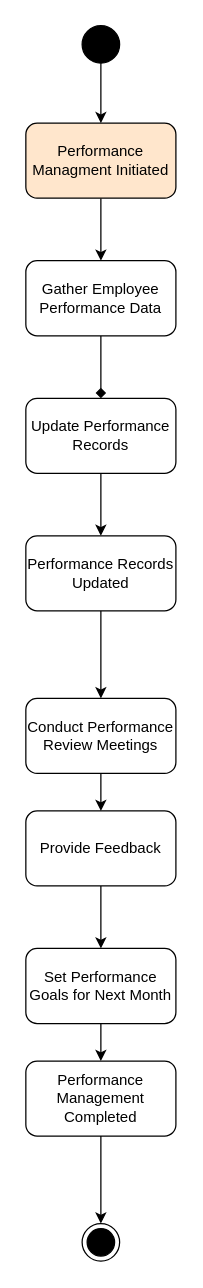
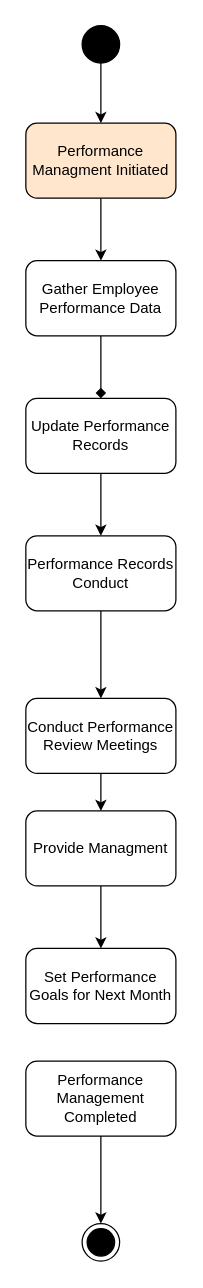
node "Performance Records Updated": label "Performance Records Updated" -> "Performance Records Conduct"
node "Provide Feedback": label "Provide Feedback" -> "Provide Managment"
edge "Set Performance Goals for Next Month" -> "Performance Management Completed": removed
